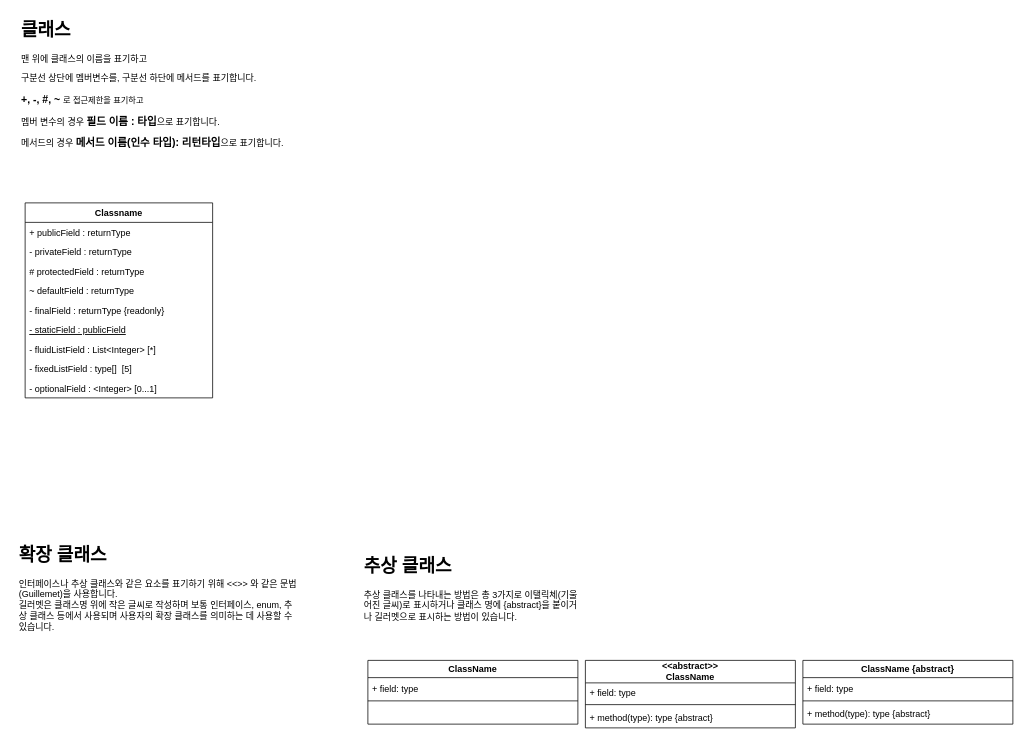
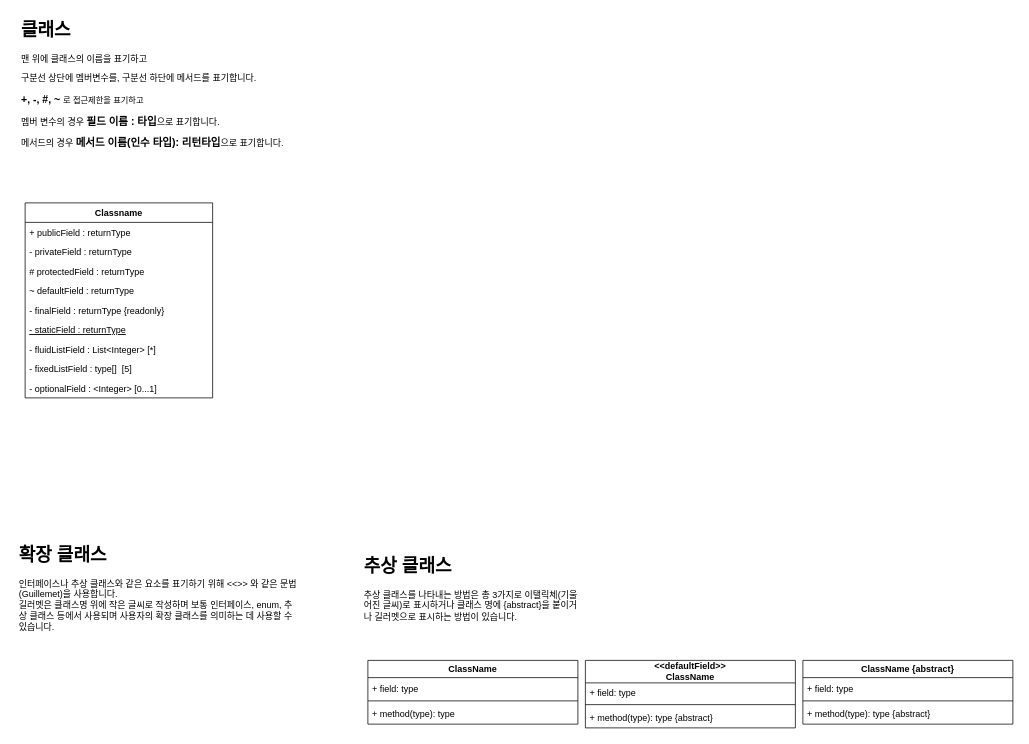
node "- staticField : publicField": label "- staticField : publicField" -> "- staticField : returnType"
node "<<abstract>> ClassName": label "<<abstract>> ClassName" -> "<<defaultField>> ClassName"
node "+ method(type): type": added
